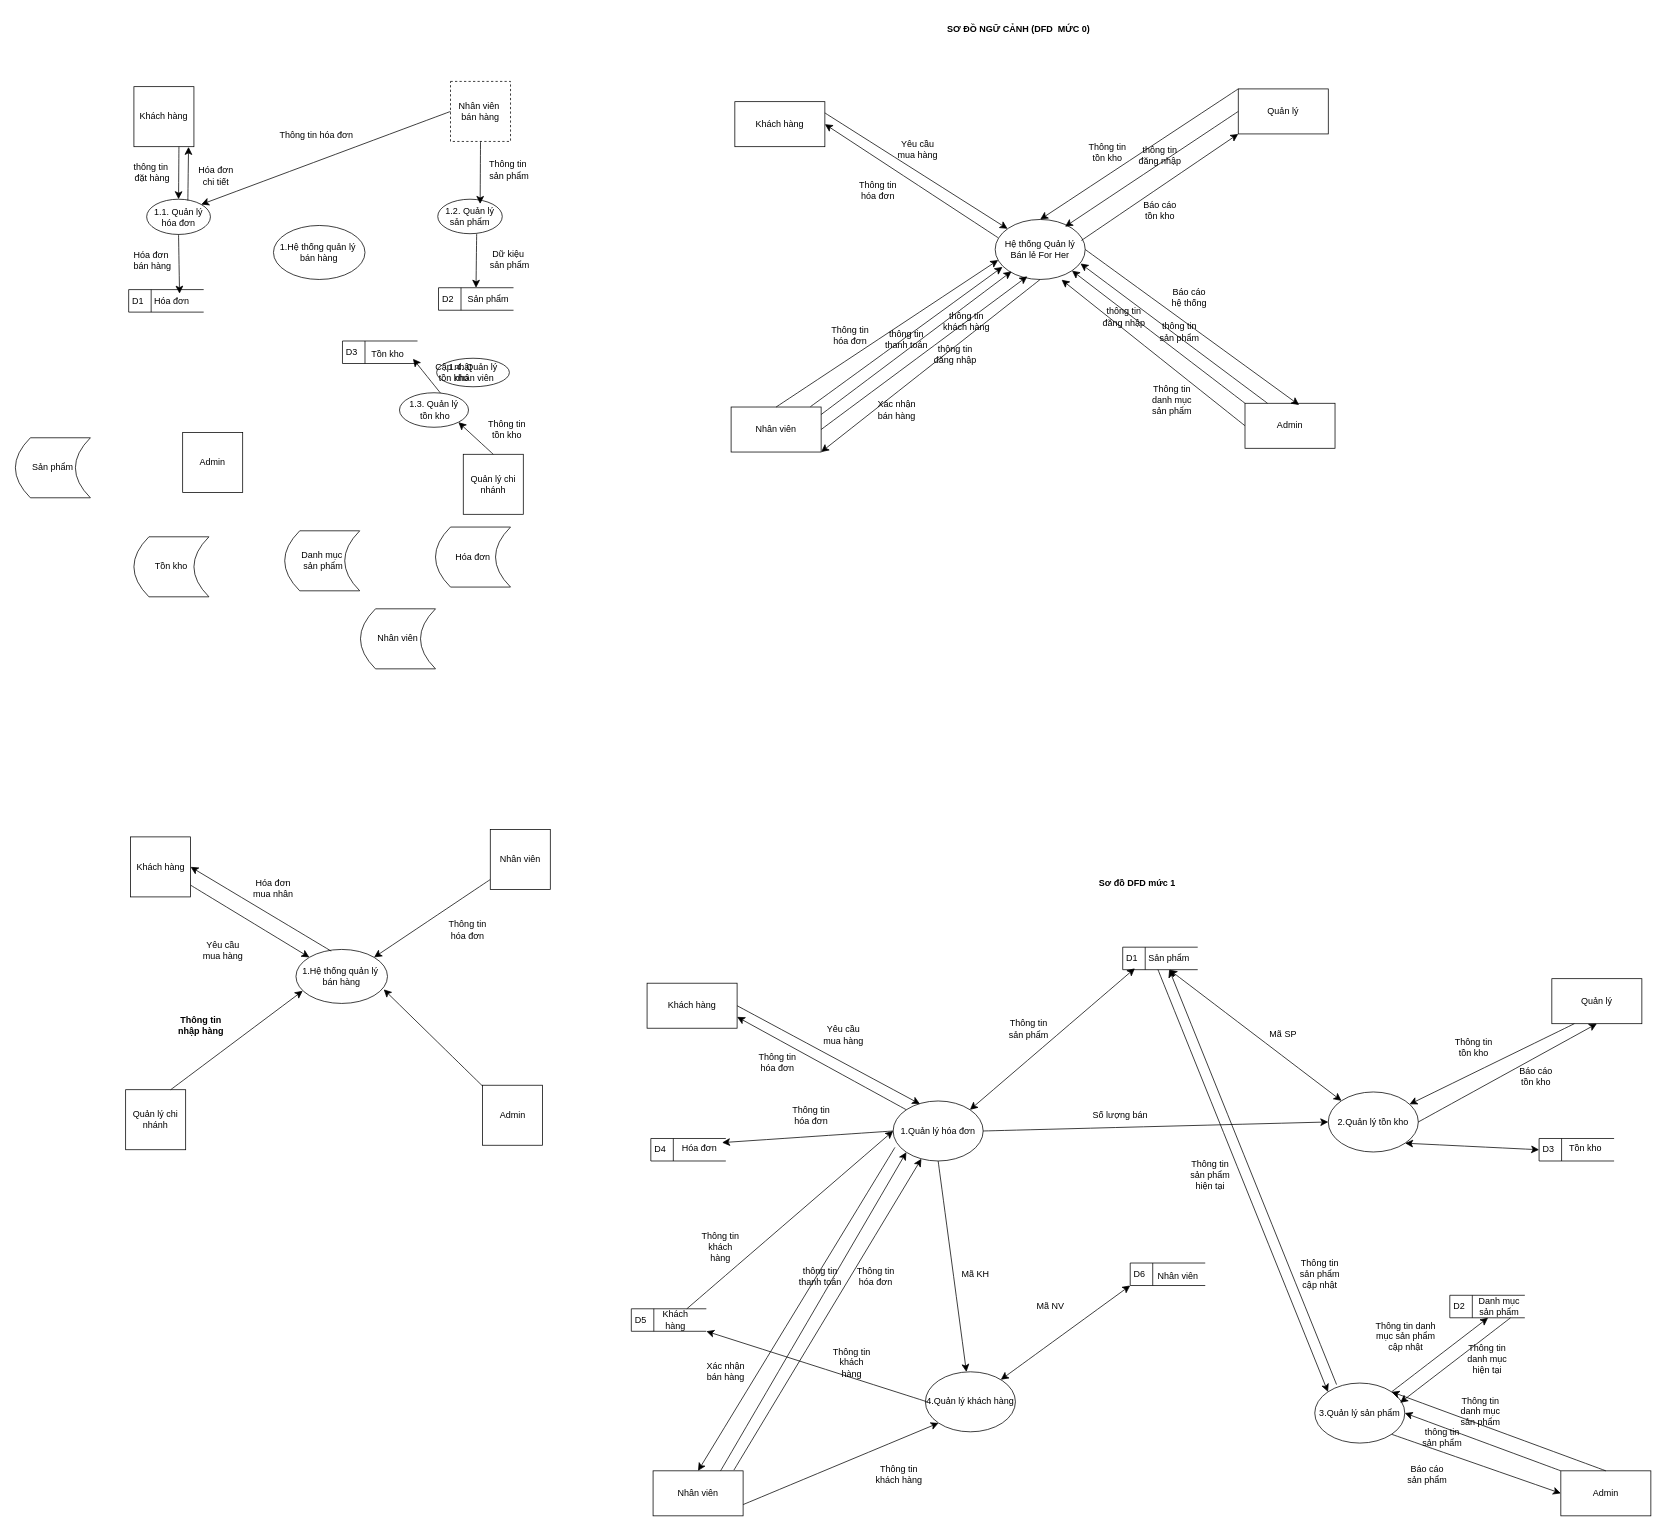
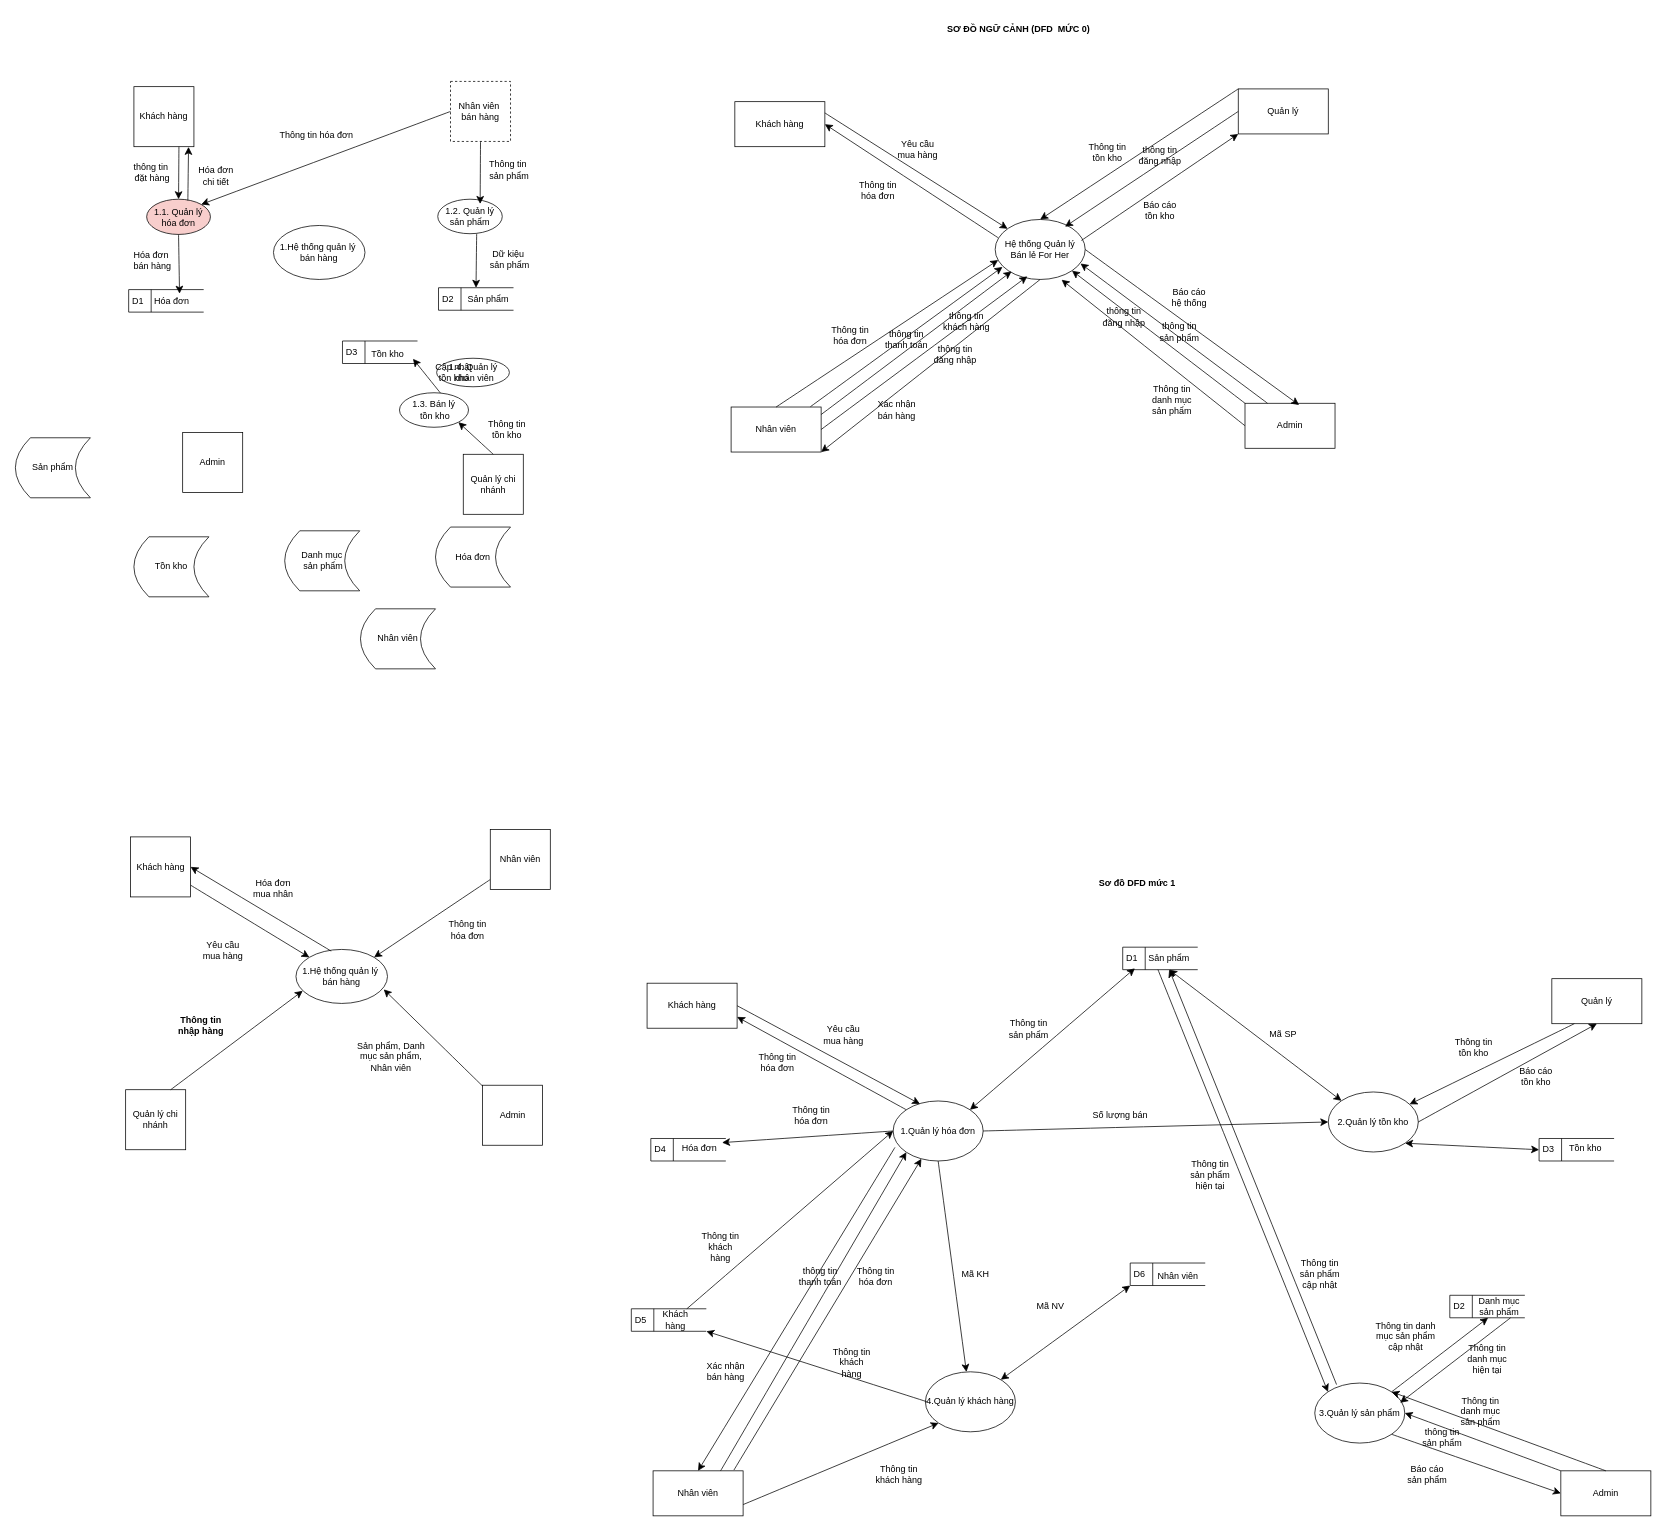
node "1.1. Quản lý hóa đơn": fillcolor #ffffff -> #f8cecc
node "1.3. Quản lý tồn kho": label "1.3. Quản lý tồn kho" -> "1.3. Bán lý tồn kho"
node "Sản phẩm, Danh mục sản phẩm, Nhân viên": added
